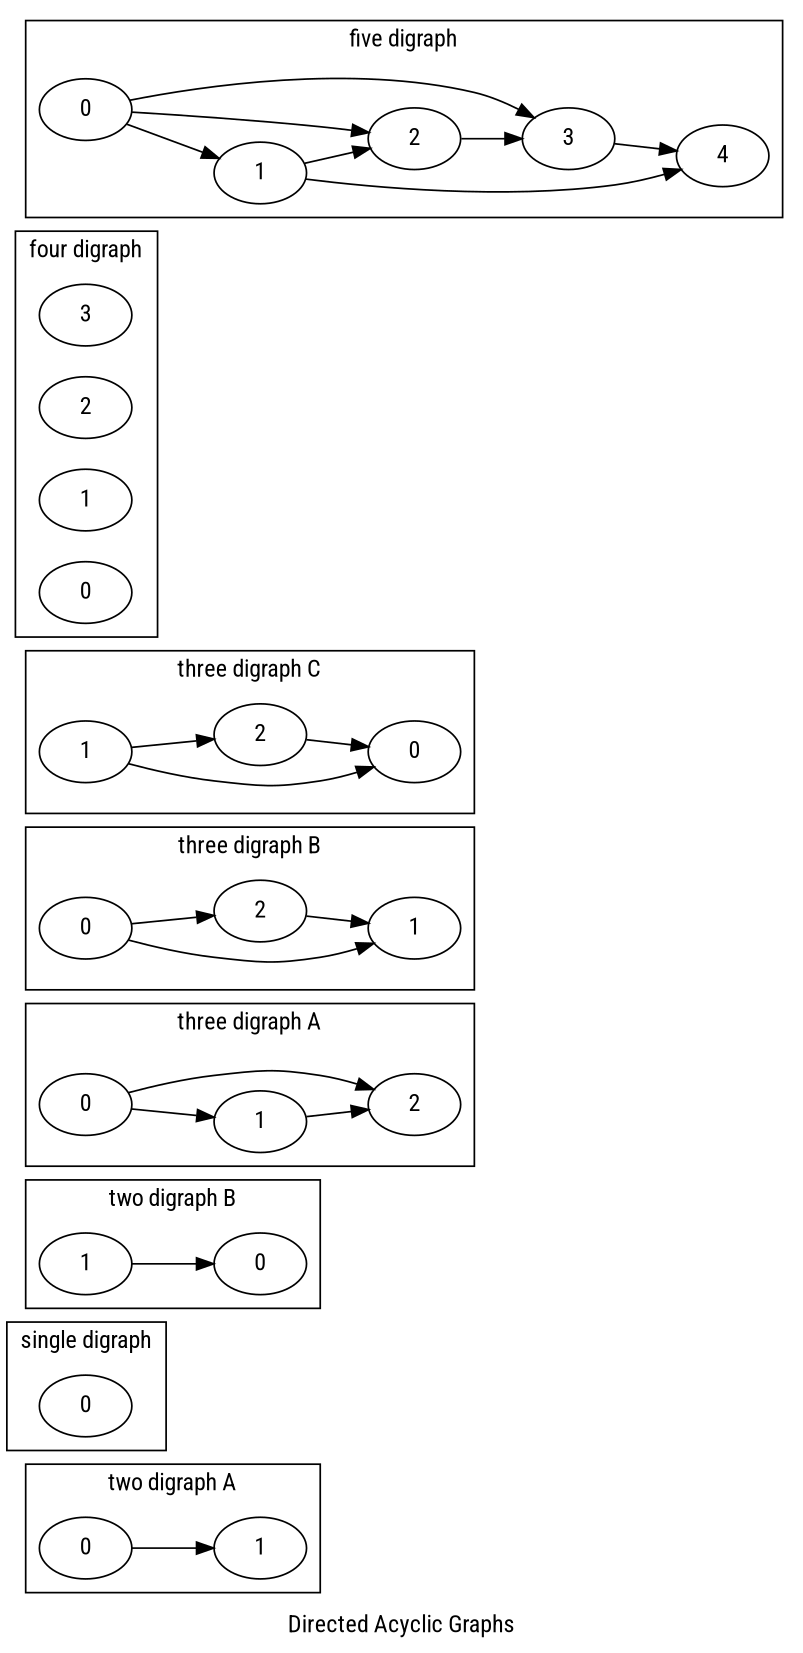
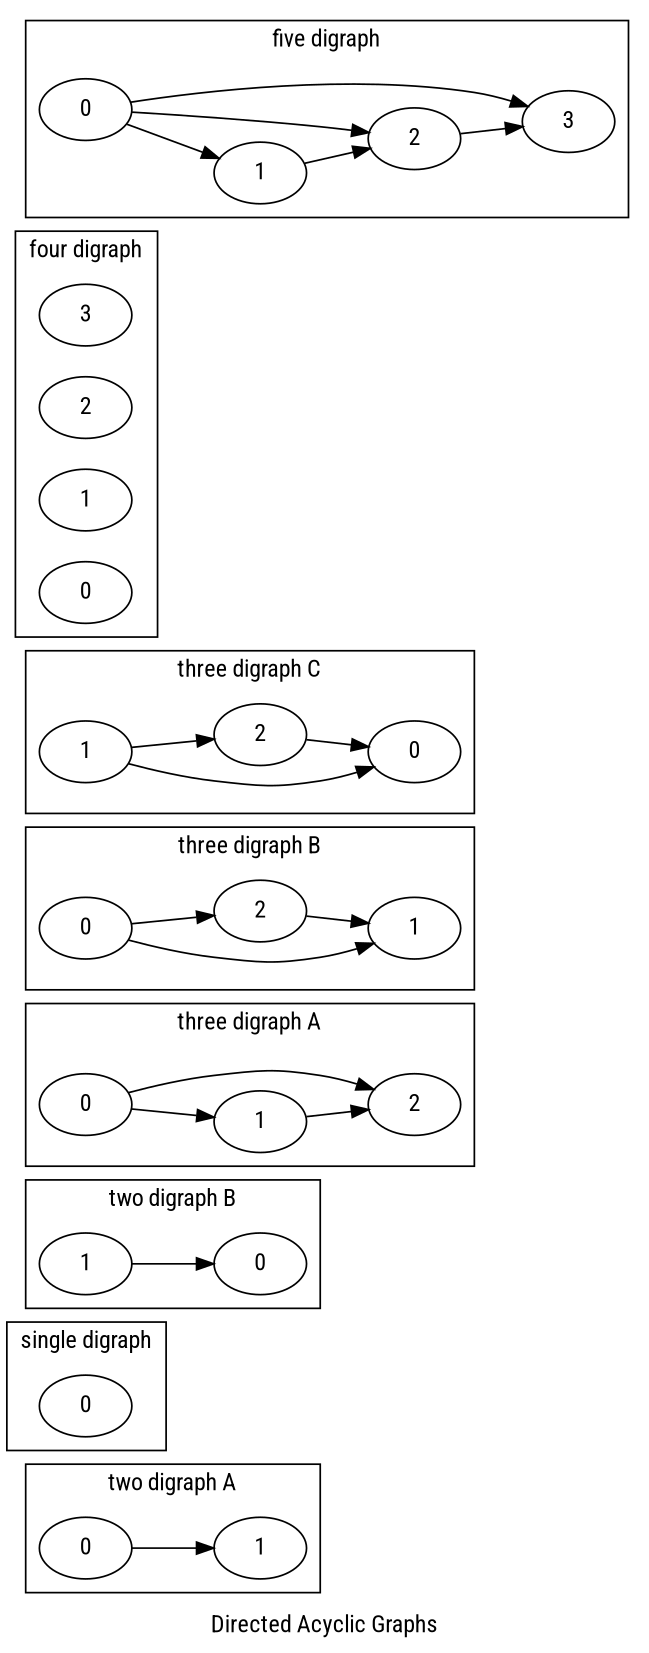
node "4": removed
